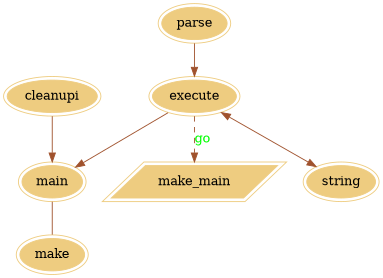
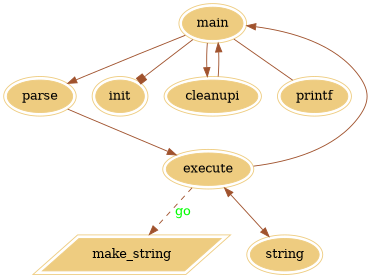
edge "main" -> "cleanupi": added
edge "main" -> "parse": added
node "init": added
node "make_main": label "make_main" -> "make_string"
node "make": label "make" -> "printf"
